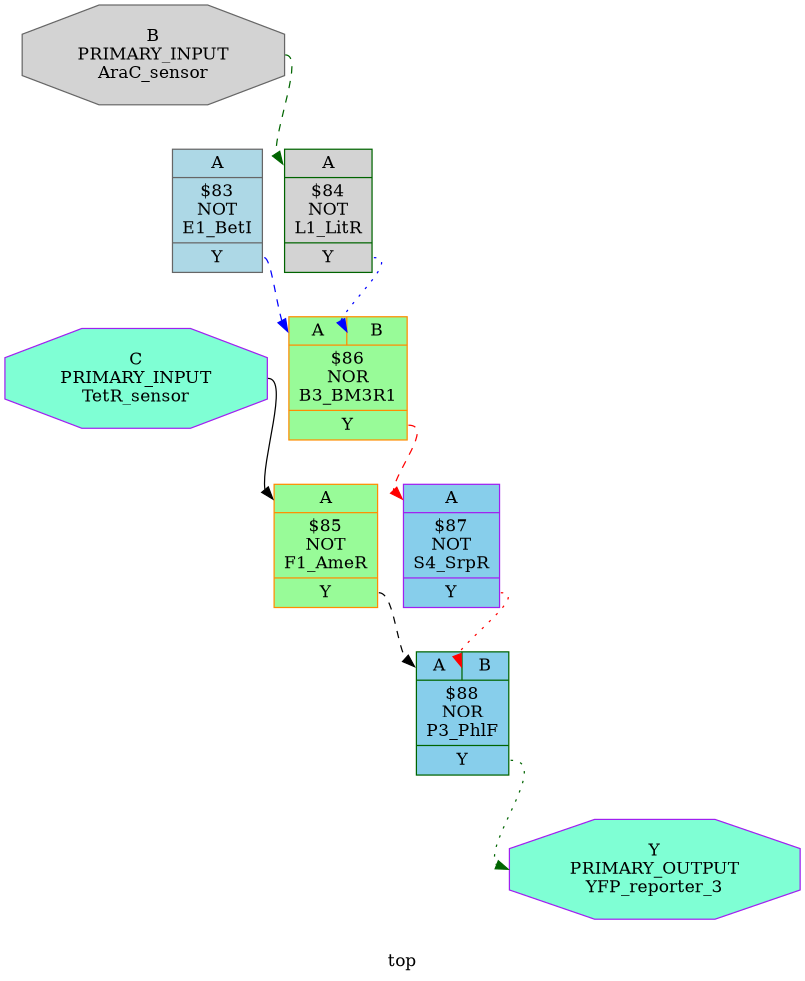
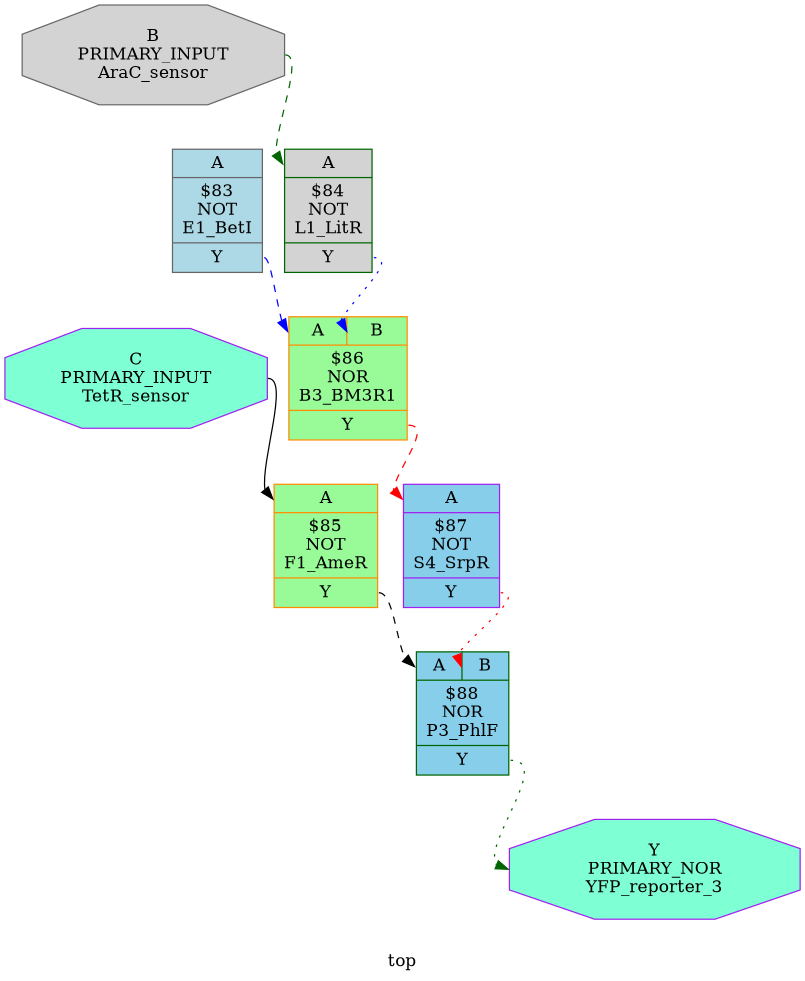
node "Y PRIMARY_OUTPUT YFP_reporter_3": label "Y PRIMARY_OUTPUT YFP_reporter_3" -> "Y PRIMARY_NOR YFP_reporter_3"
